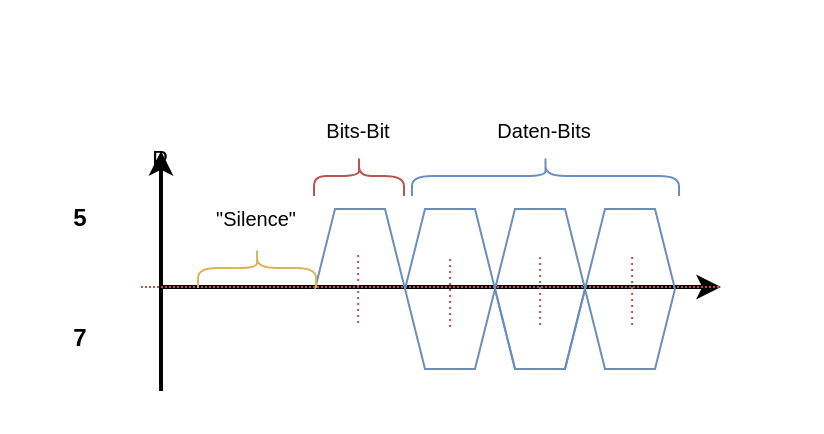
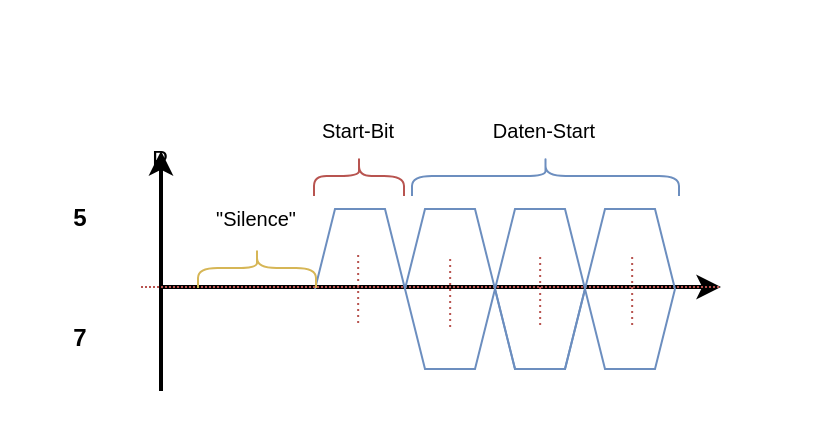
node "Bits-Bit": label "Bits-Bit" -> "Start-Bit"
node "Daten-Bits": label "Daten-Bits" -> "Daten-Start"
